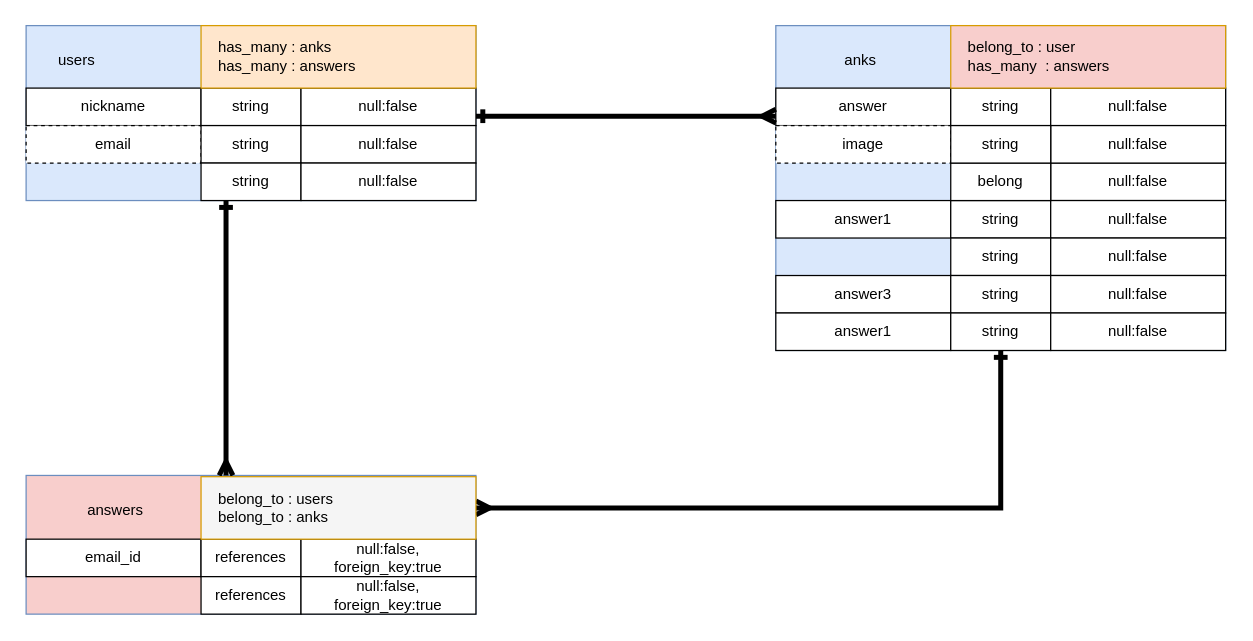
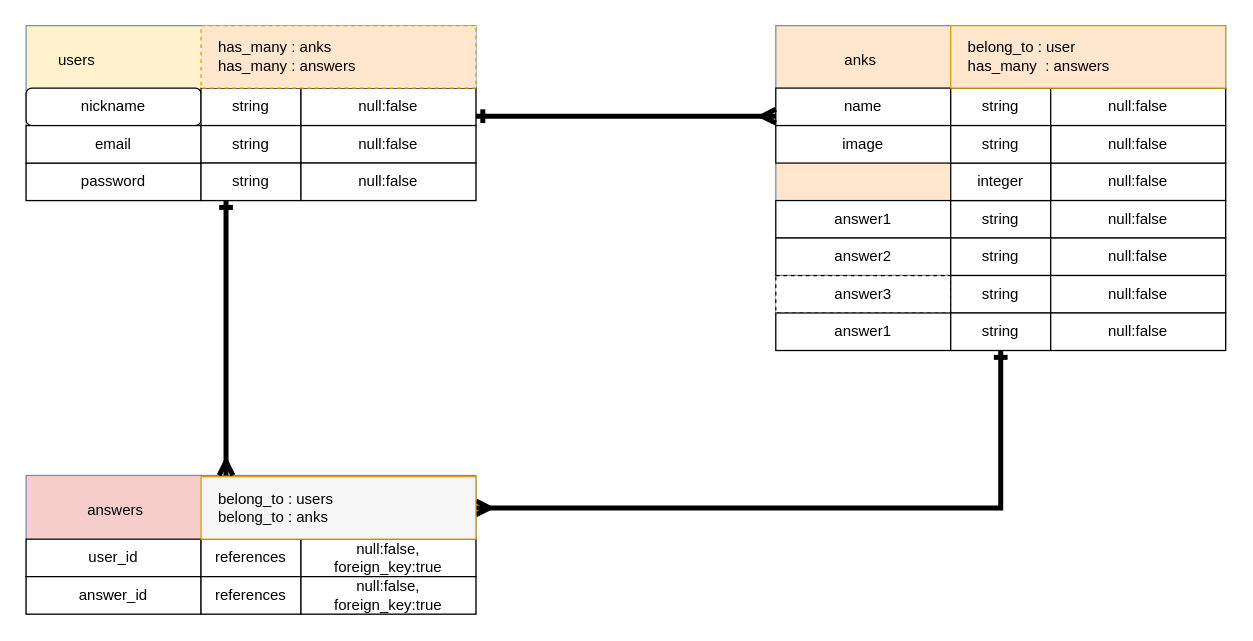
node "users": fillcolor #dae8fc -> #fff2cc
node "anks": fillcolor #dae8fc -> #ffe6cc
node "has_many : anks has_many : answers": style solid -> dashed
node "belong_to : user has_many : answers": fillcolor #f8cecc -> #ffe6cc
node "nickname": shape rectangle -> rounded rectangle
node "answer": label "answer" -> "name"
node "email": style dashed -> solid
node "image": style dashed -> solid
node "password": added
node "belong": label "belong" -> "integer"
node "answer2": added
node "answer3": style solid -> dashed
node "email_id": label "email_id" -> "user_id"
node "answer_id": added
